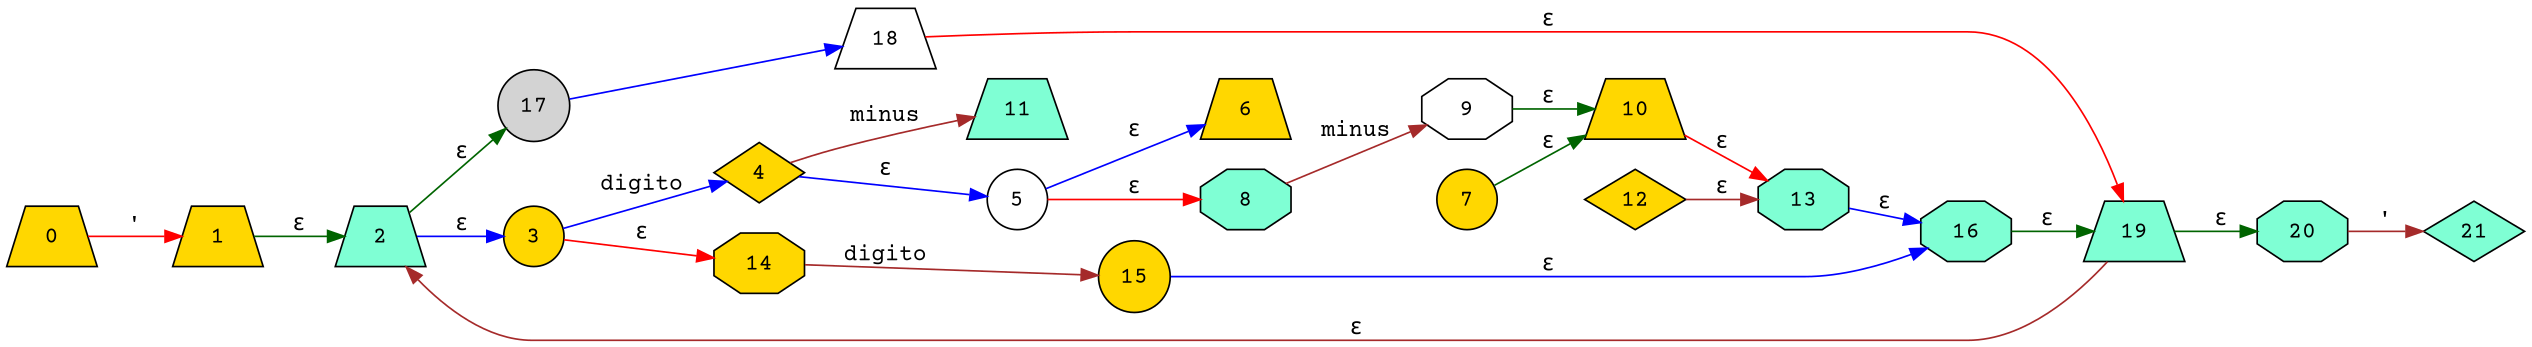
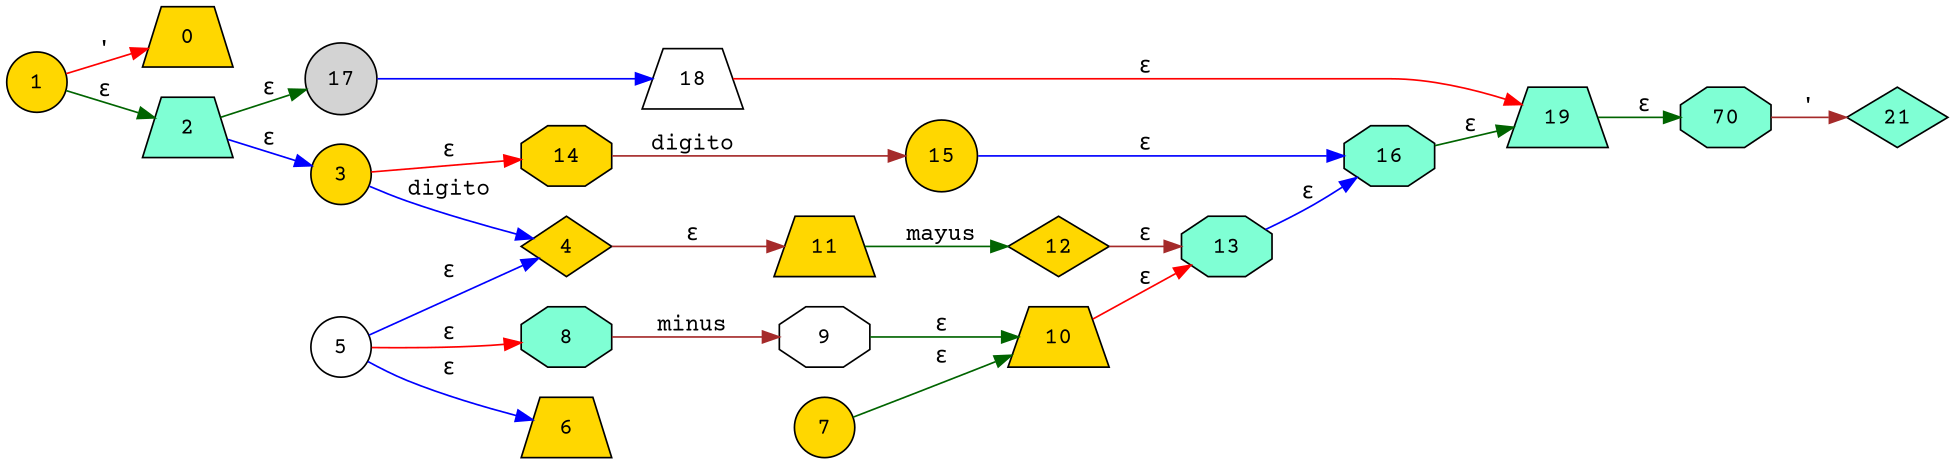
node "11": fillcolor aquamarine -> gold
edge "4" -> "11": label "minus" -> "ε"
edge "4" -> "5": reversed
node "20": label "20" -> "70"
edge "0" -> "1": reversed
node "1": shape trapezium -> circle
edge "11" -> "12": added, label "mayus"
edge "19" -> "2": removed, label "ε"
